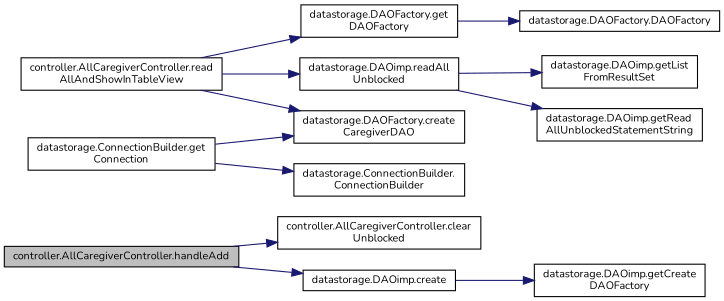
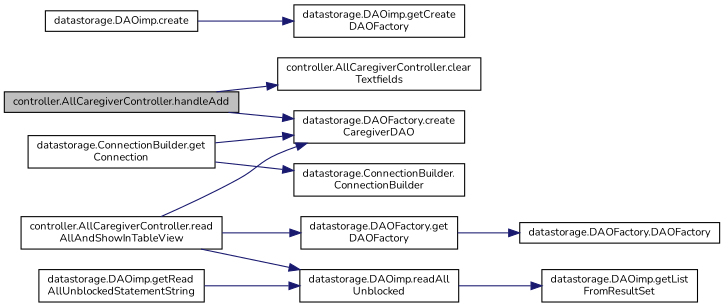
edge "datastorage.DAOimp.readAll Unblocked" -> "datastorage.DAOimp.getRead AllUnblockedStatementString": reversed
node "controller.AllCaregiverController.clear Unblocked": label "controller.AllCaregiverController.clear Unblocked" -> "controller.AllCaregiverController.clear Textfields"
edge "controller.AllCaregiverController.handleAdd" -> "datastorage.DAOimp.create": now "controller.AllCaregiverController.handleAdd" -> "datastorage.DAOFactory.create CaregiverDAO"
